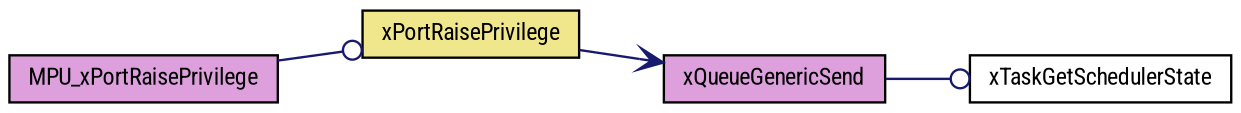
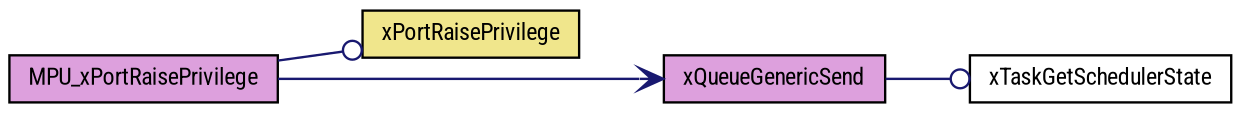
edge "xPortRaisePrivilege" -> "xQueueGenericSend": now "MPU_xPortRaisePrivilege" -> "xQueueGenericSend"
